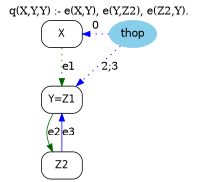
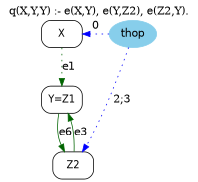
edge "thop" -> "Y=Z1": now "thop" -> "Z2"
edge "Y=Z1" -> "Z2": label "e2" -> "e6"
edge "Z2" -> "Y=Z1": color blue -> darkgreen
